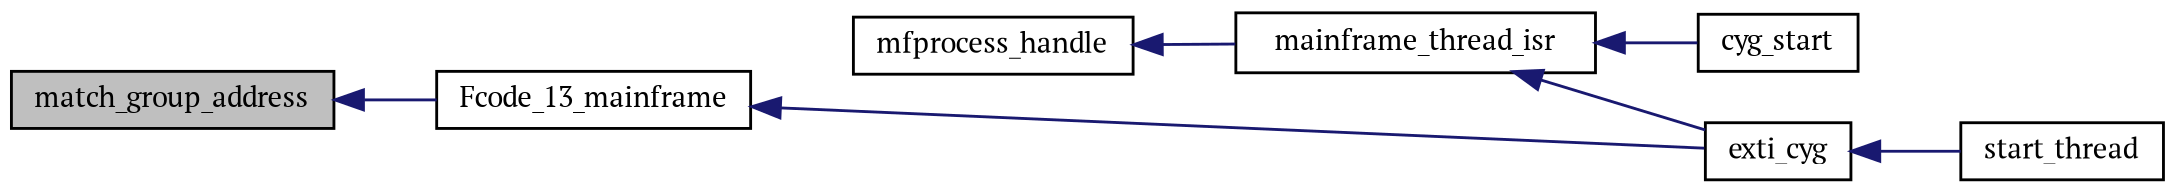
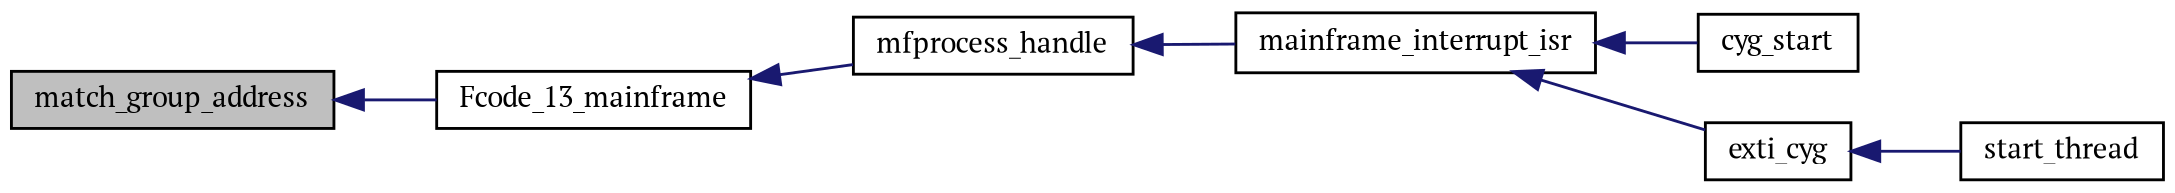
node "mainframe_thread_isr": label "mainframe_thread_isr" -> "mainframe_interrupt_isr"
edge "exti_cyg" -> "Fcode_13_mainframe": now "mfprocess_handle" -> "Fcode_13_mainframe"
